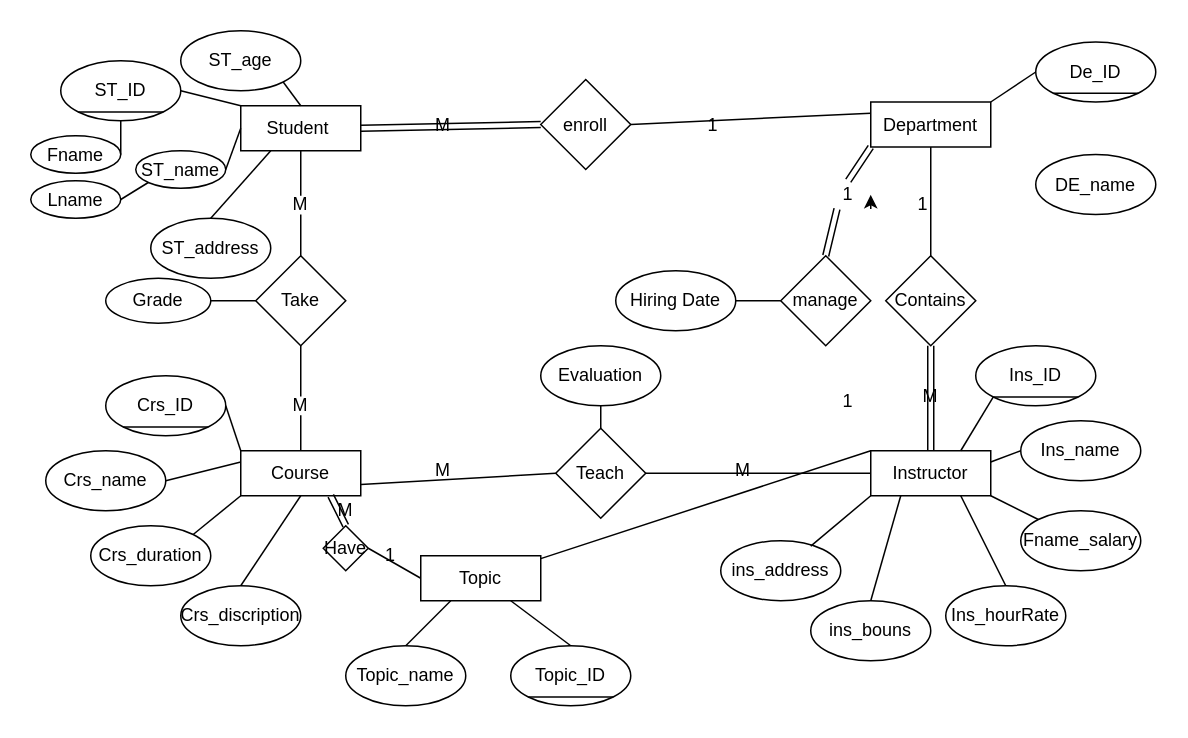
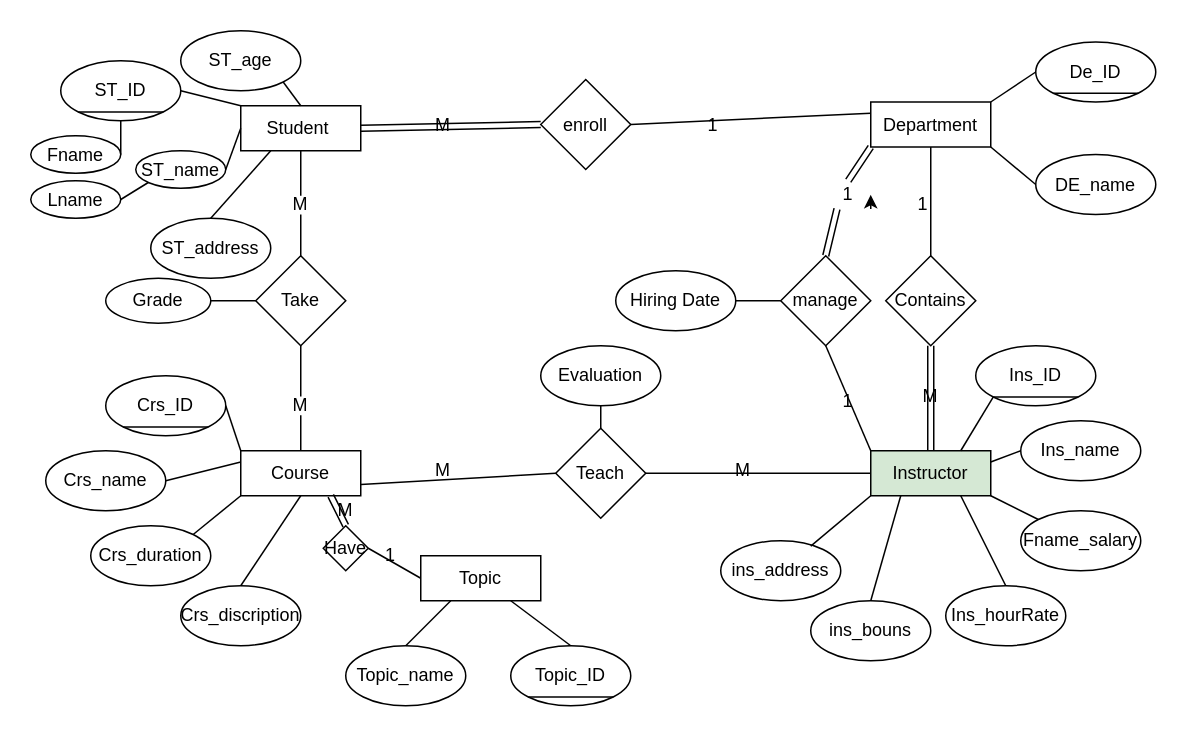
edge "Department" -- "DE_name": added
node "Instructor": fillcolor #ffffff -> #d5e8d4
edge "Instructor" -- "Topic": now "Instructor" -- "manage"
